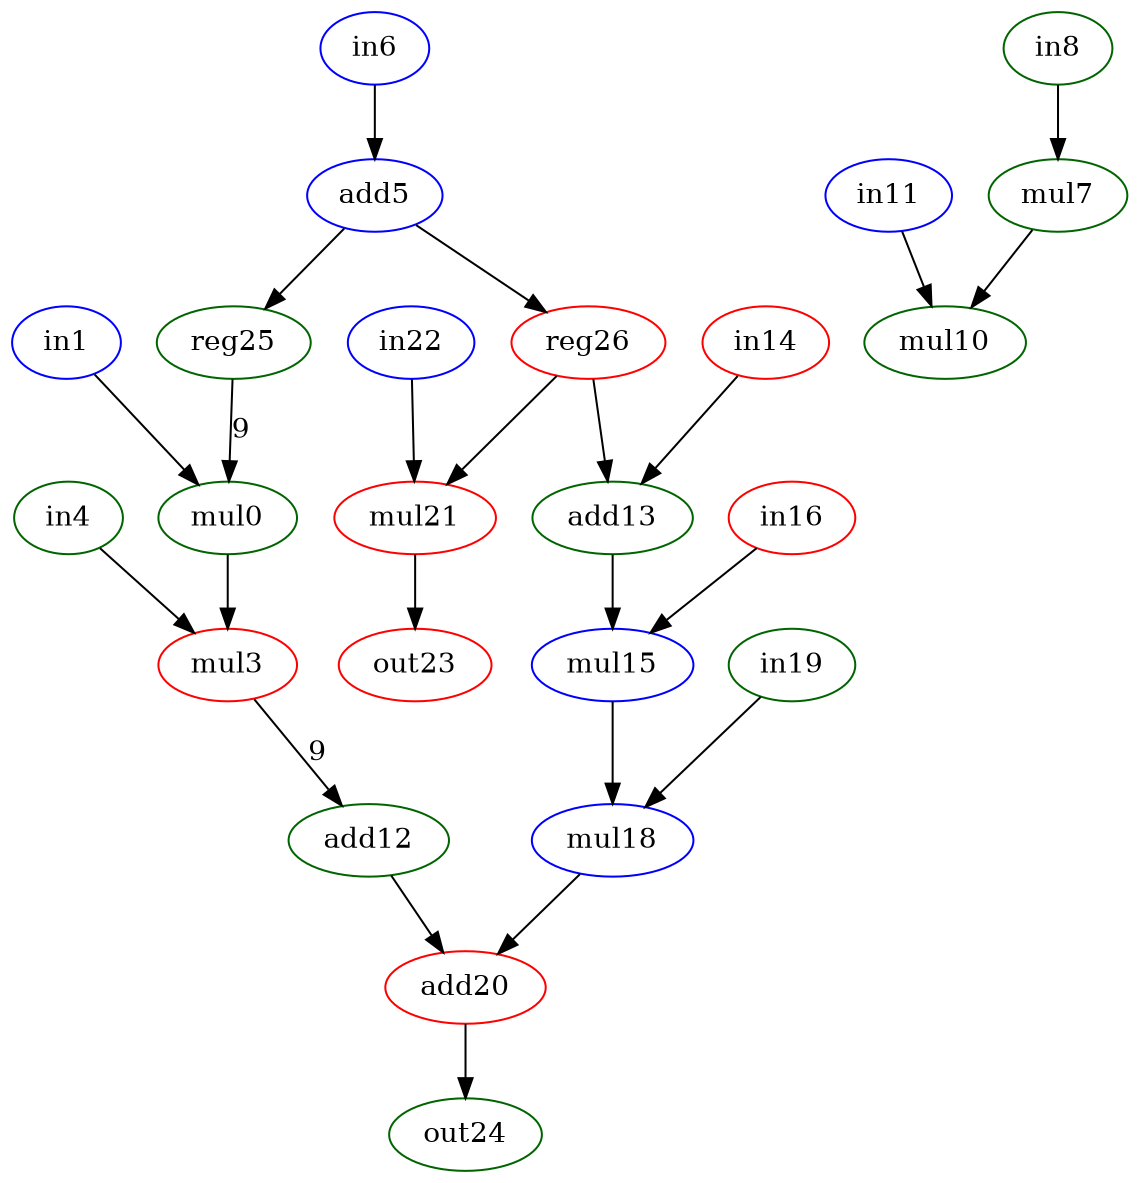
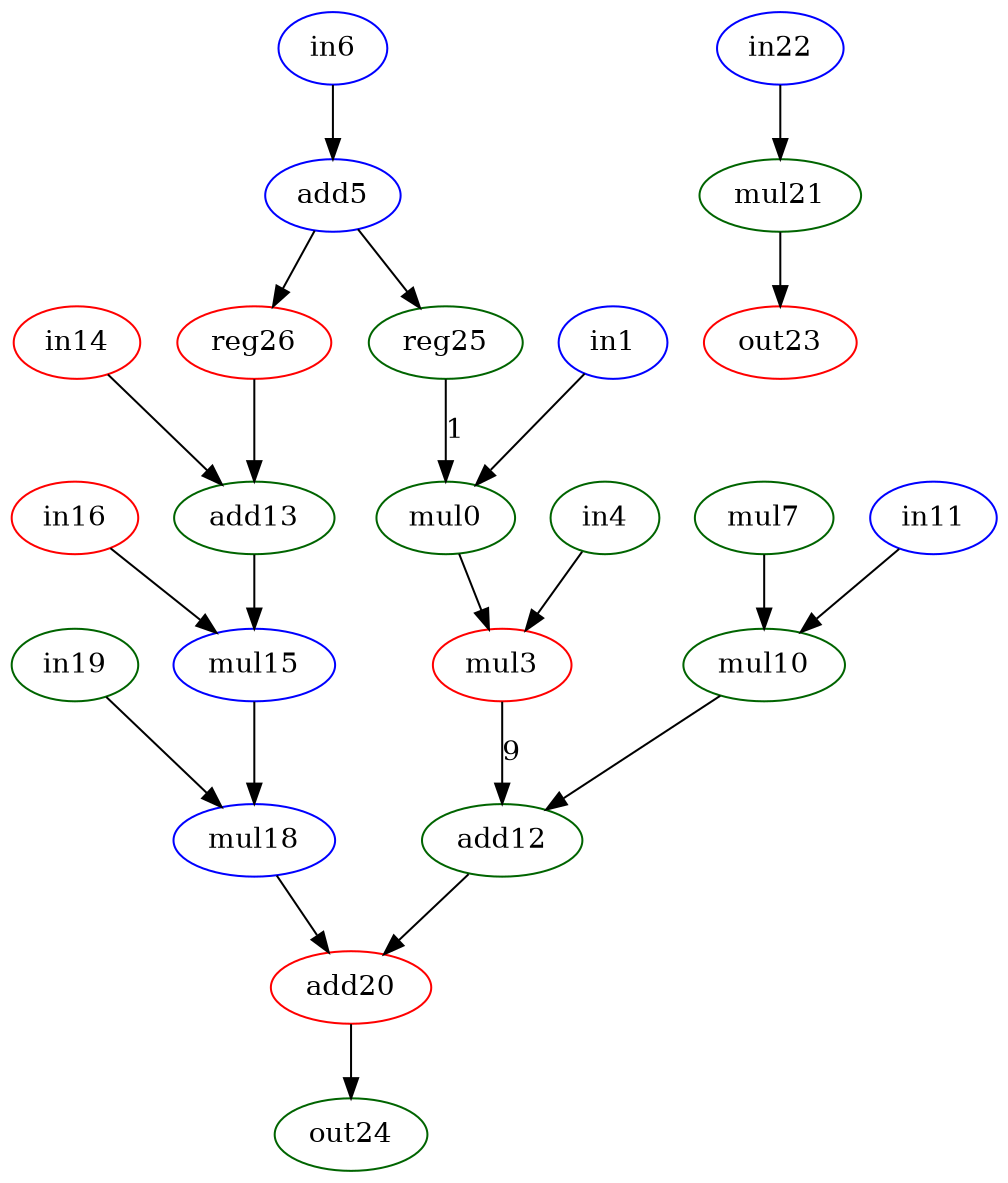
node "in8": removed
edge "reg26" -> "mul21": removed
edge "reg25" -> "mul0": label "9" -> "1"
node "mul21": color red -> darkgreen
edge "mul10" -> "add12": added
